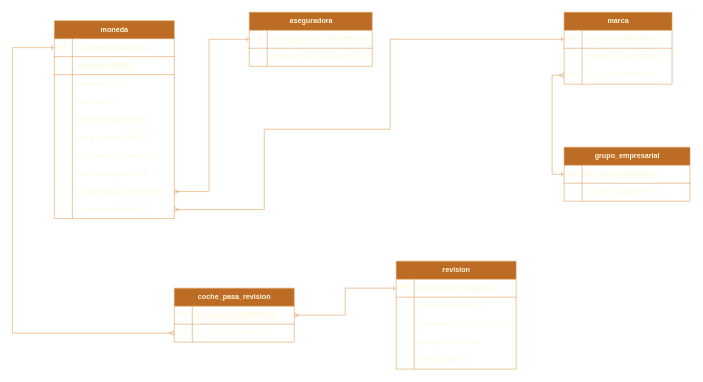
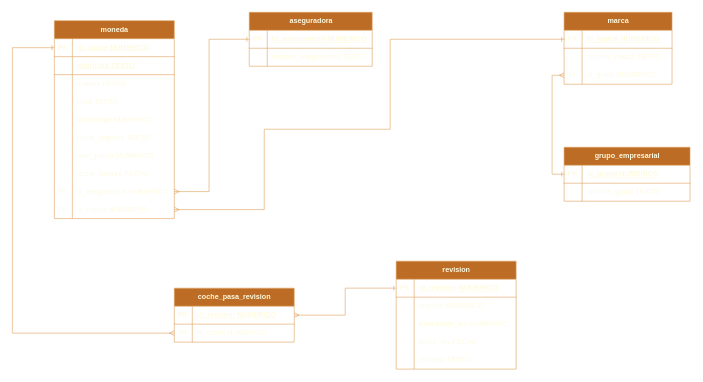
node "compra TEXTO": label "compra TEXTO" -> "moneda TEXTO"
